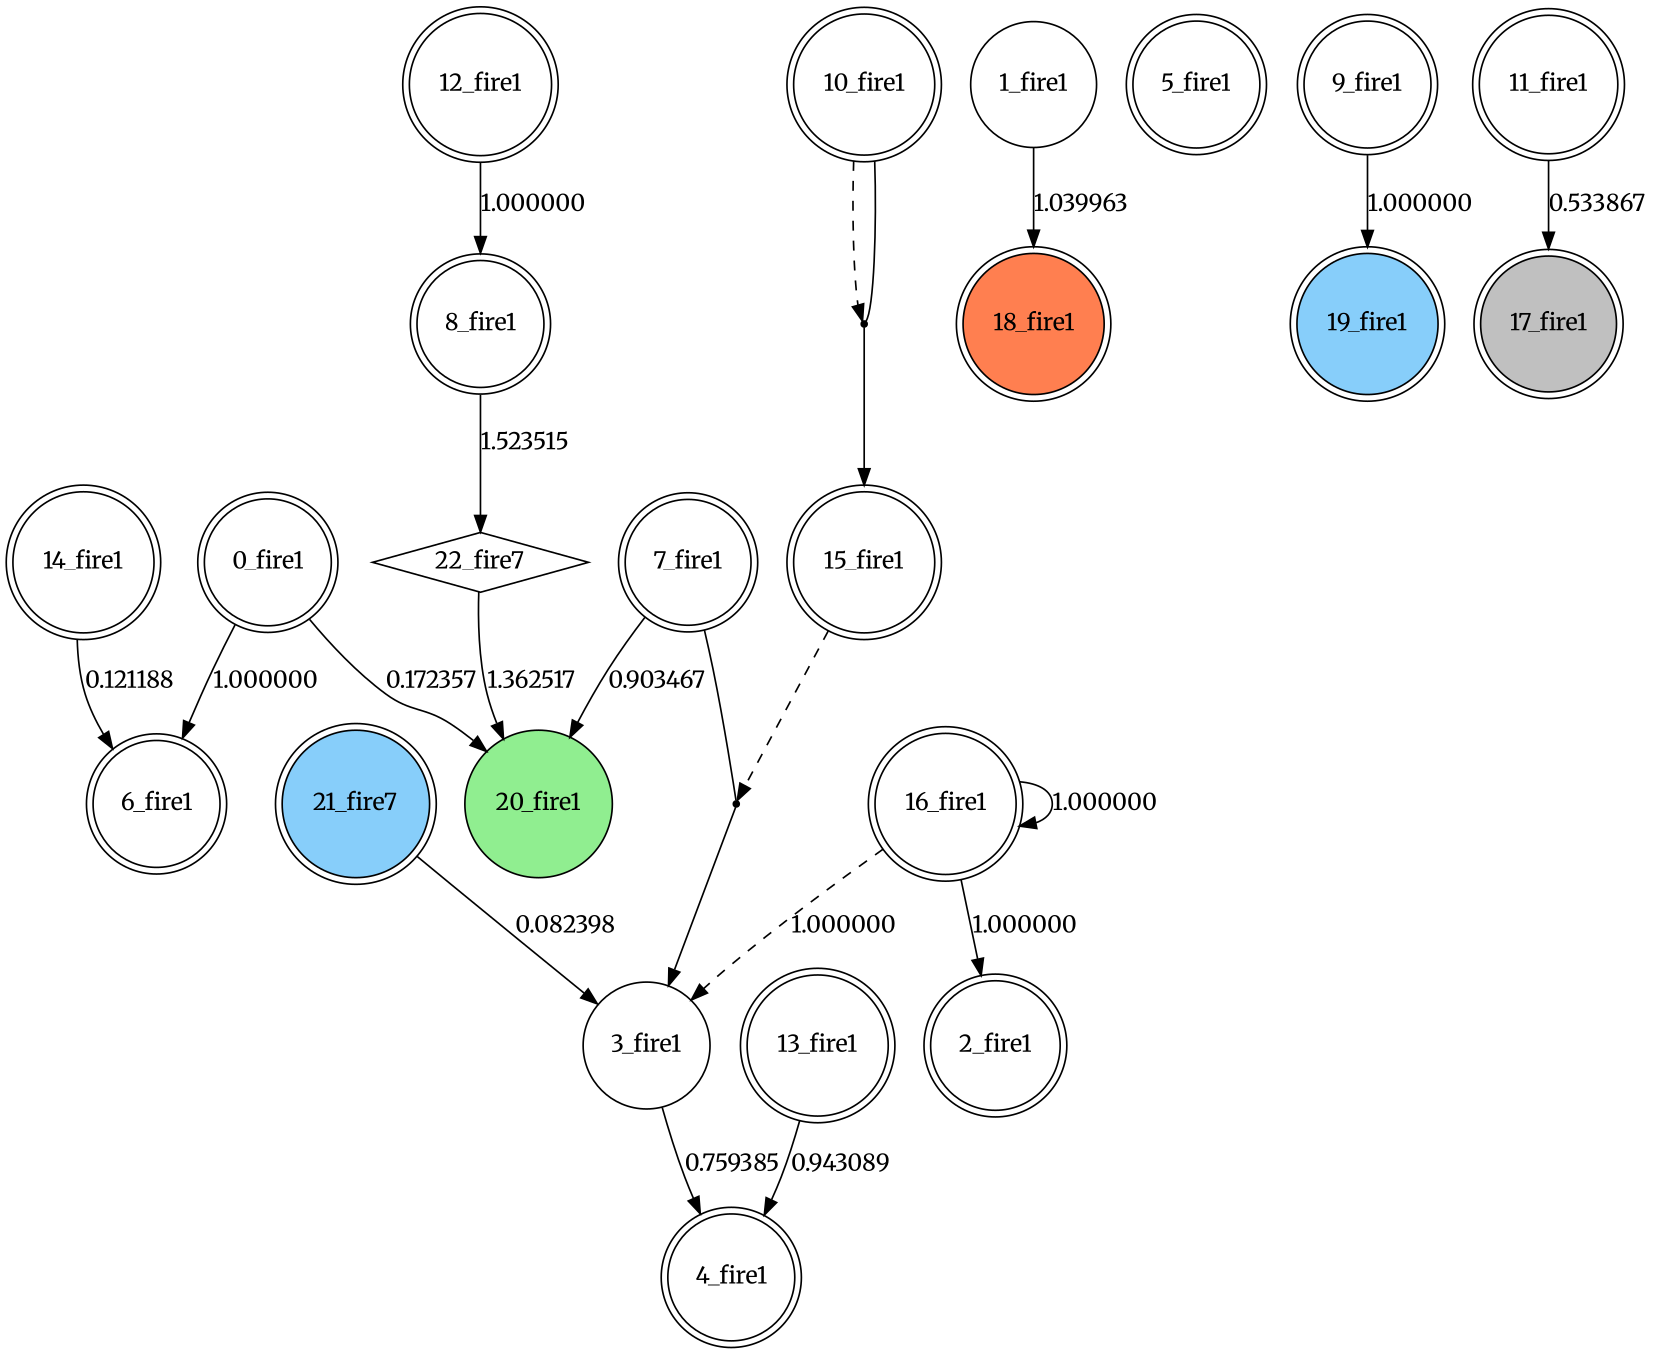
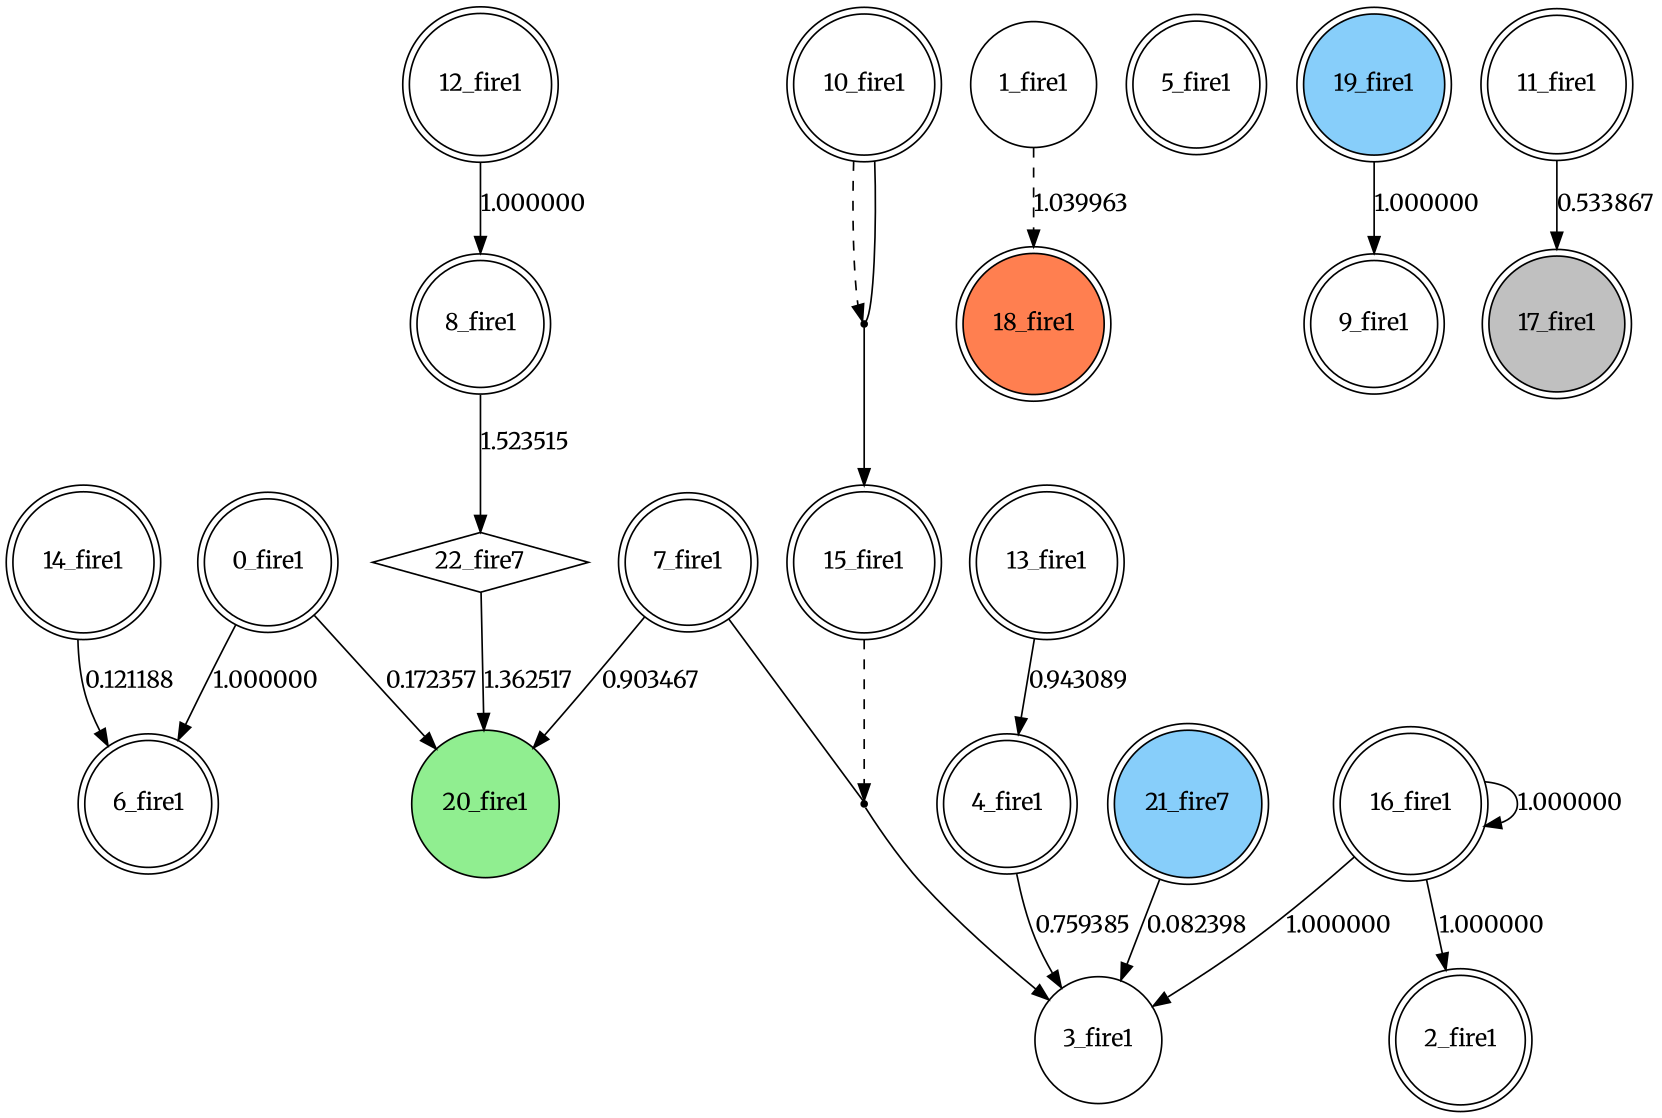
edge "1_fire1" -> "18_fire1": style solid -> dashed
edge "9_fire1" -> "19_fire1": reversed
edge "16_fire1" -> "3_fire1": style dashed -> solid
edge "3_fire1" -> "4_fire1": reversed
